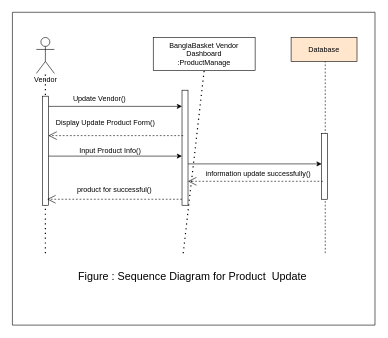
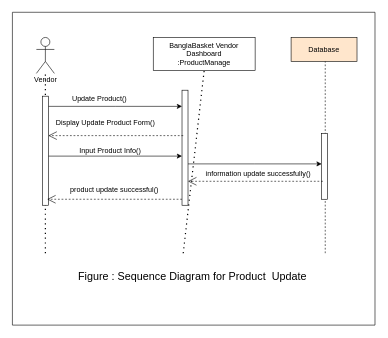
node "Update Vendor()": label "Update Vendor()" -> "Update Product()"
node "product for successful()": label "product for successful()" -> "product update successful()"
